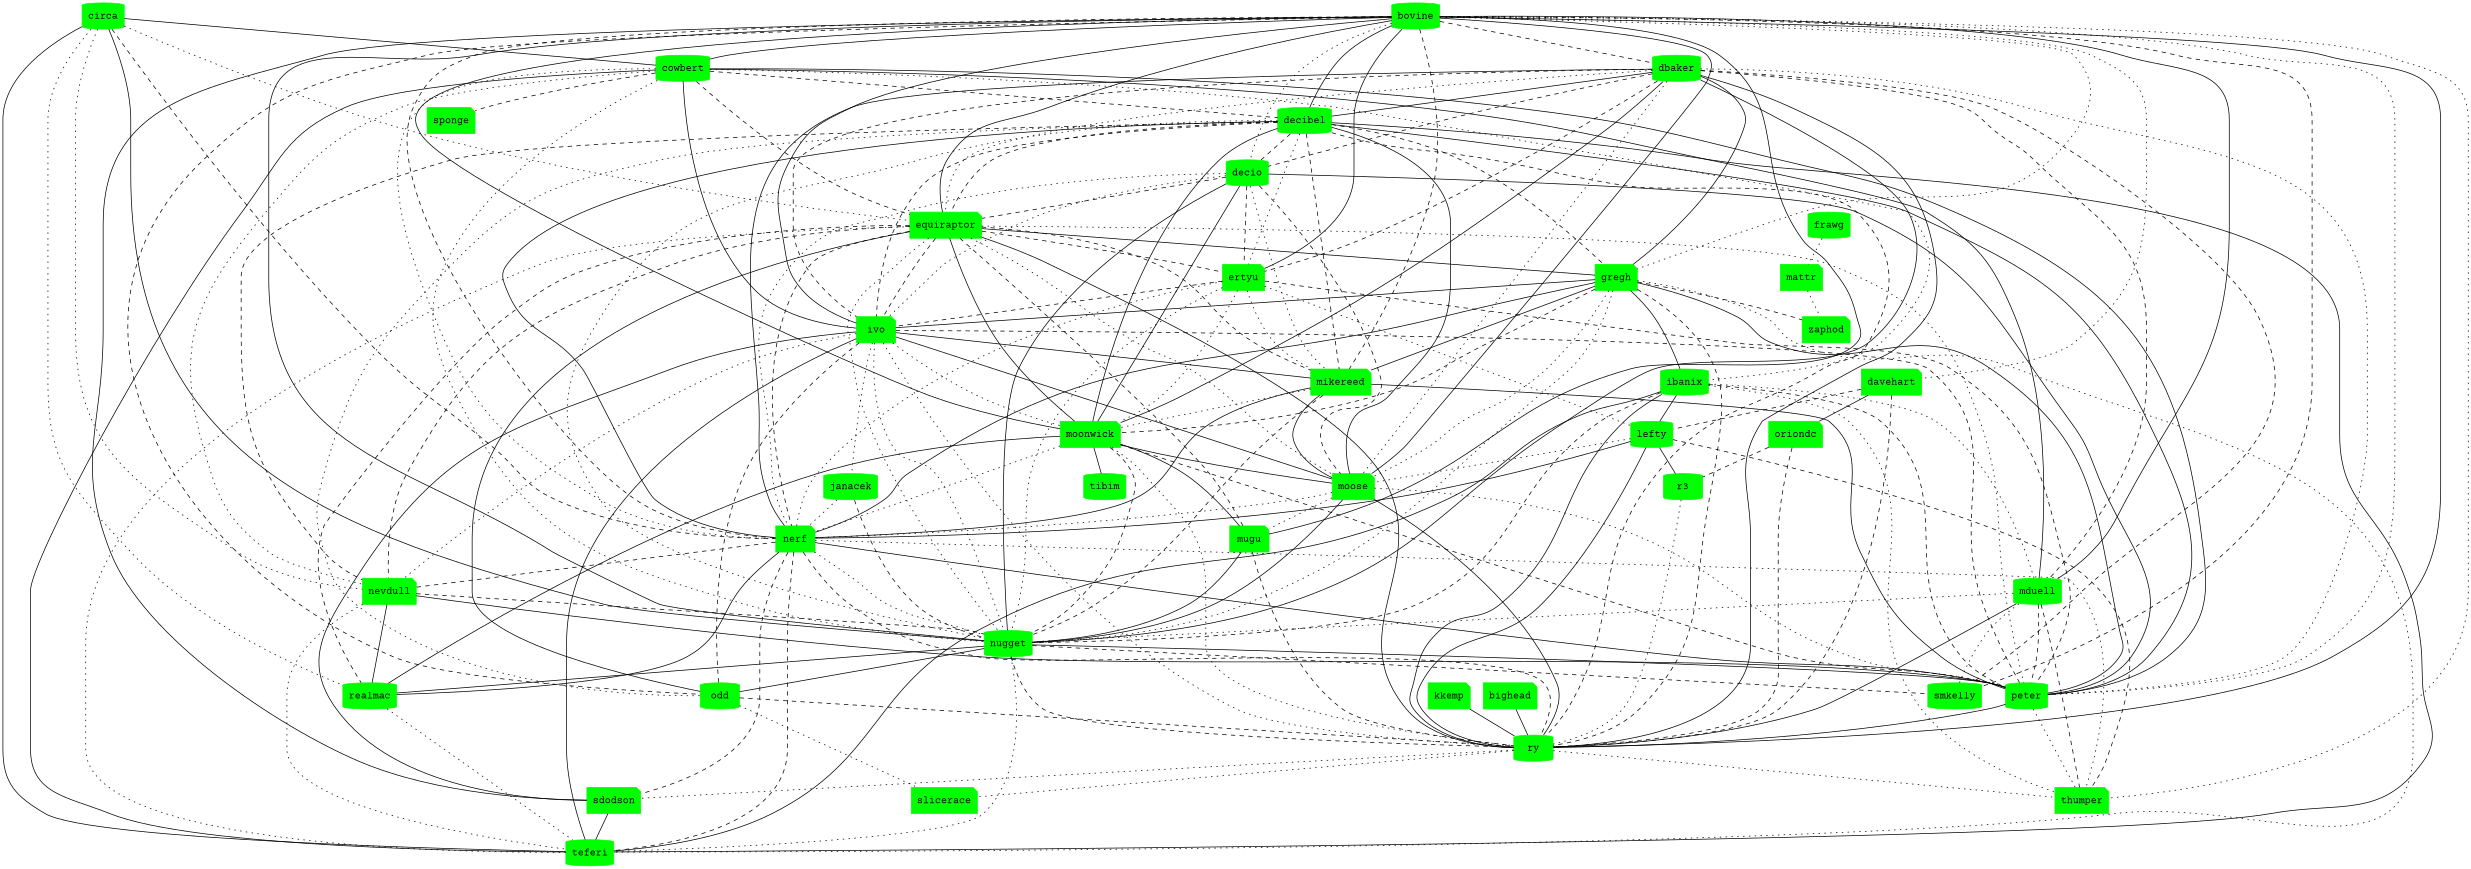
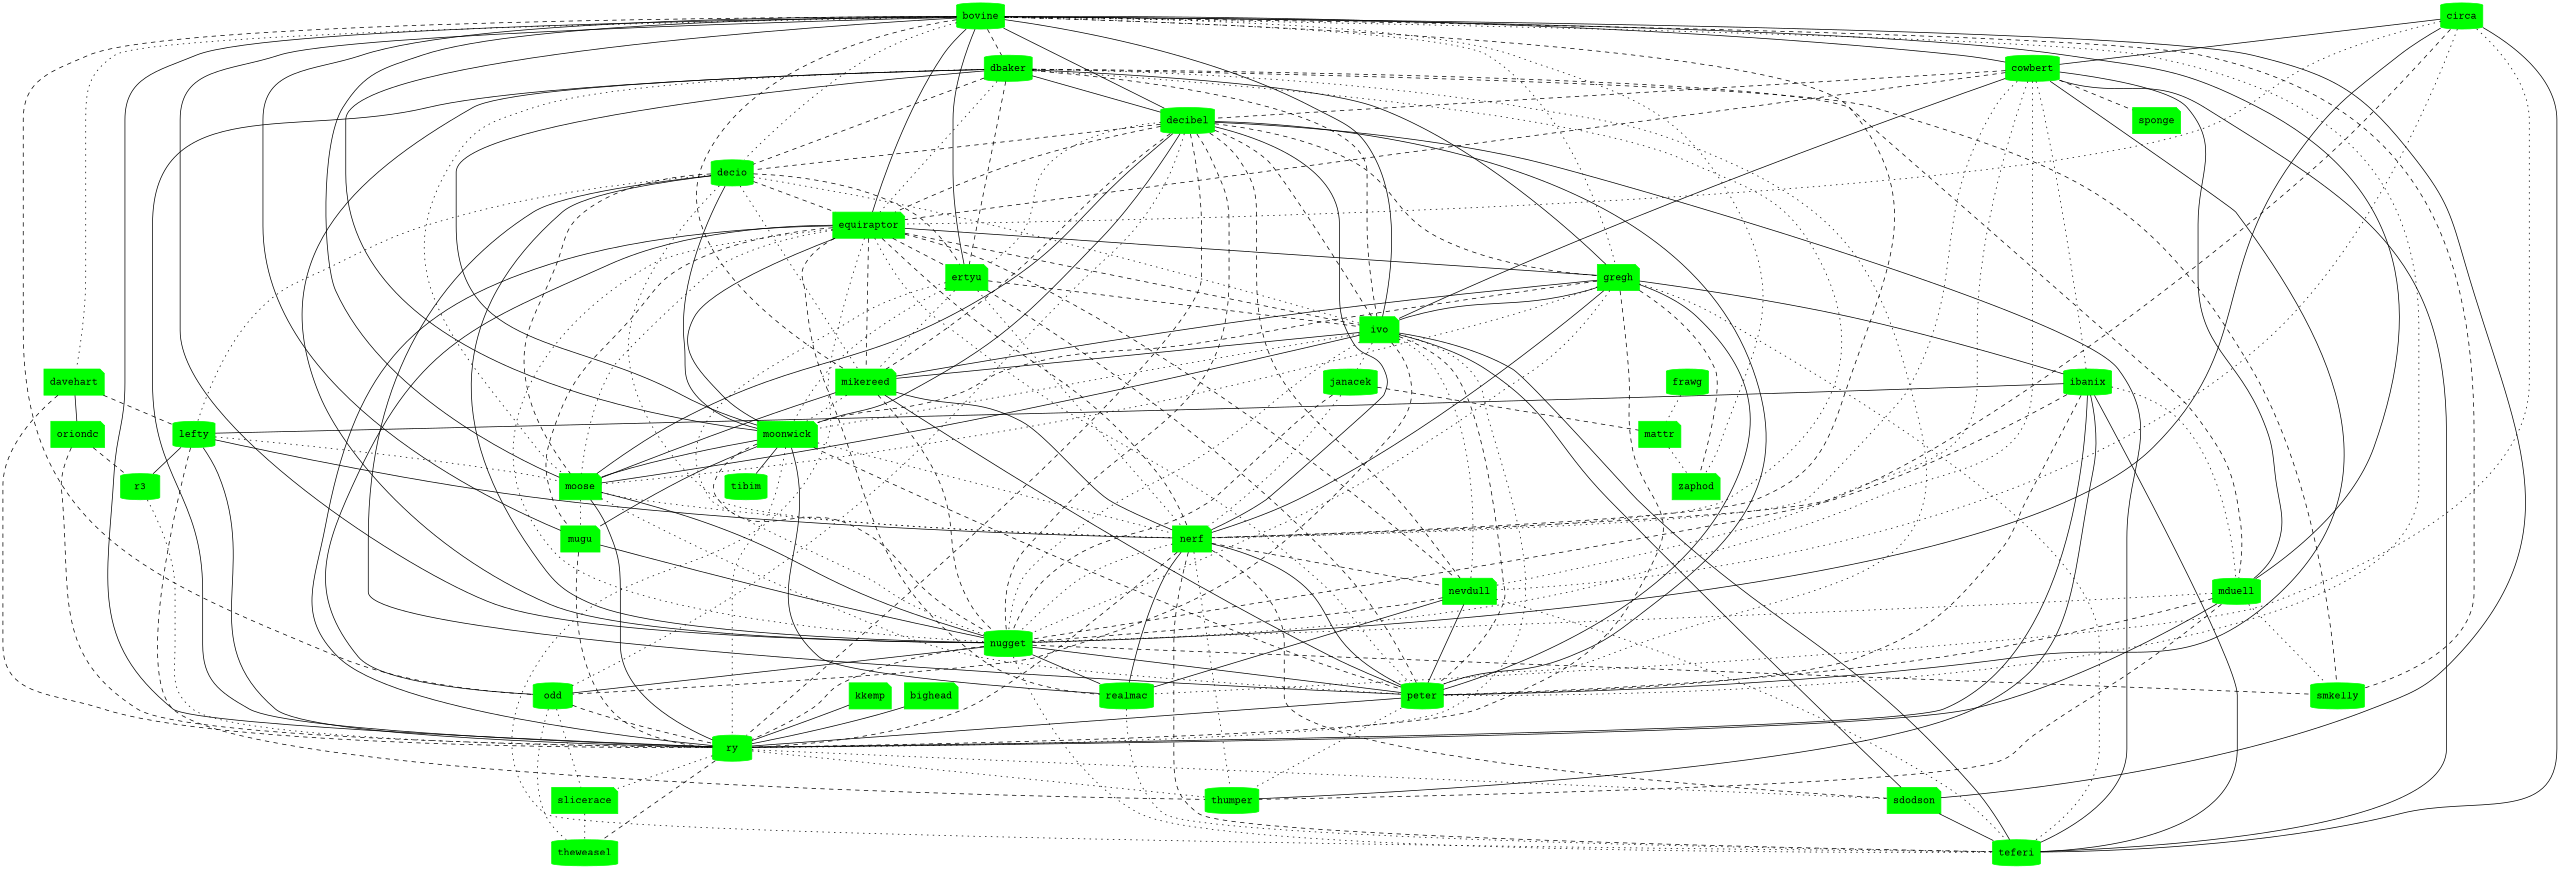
edge "bovine" -- "thumper": now "bovine" -- "zaphod"
edge "dbaker" -- "nerf": style solid -> dotted
edge "decibel" -- "nugget": style dotted -> dashed
edge "ertyu" -- "lefty": now "decio" -- "lefty"
edge "janacek" -- "mattr": added
edge "ibanix" -- "thumper": style dotted -> solid
node "thumper": shape note -> cylinder
node "theweasel": added
